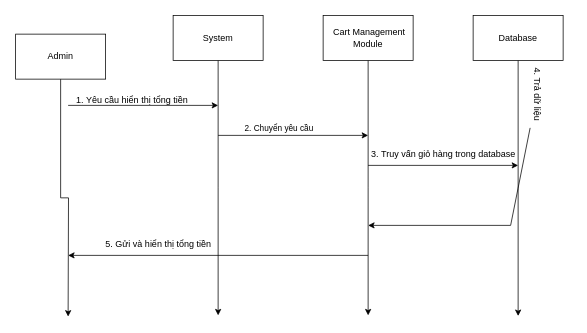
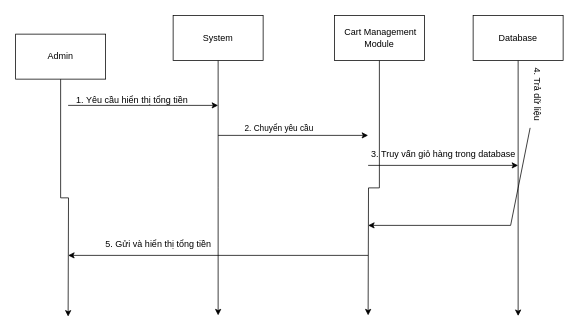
node "Cart Management Module": moved (368, 38) -> (379, 38)
